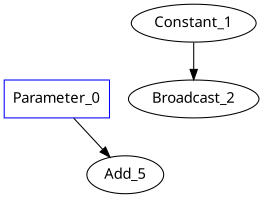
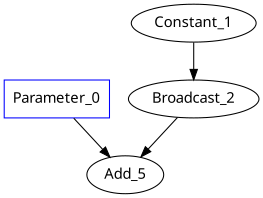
edge "Broadcast_2" -> "Add_5": added
